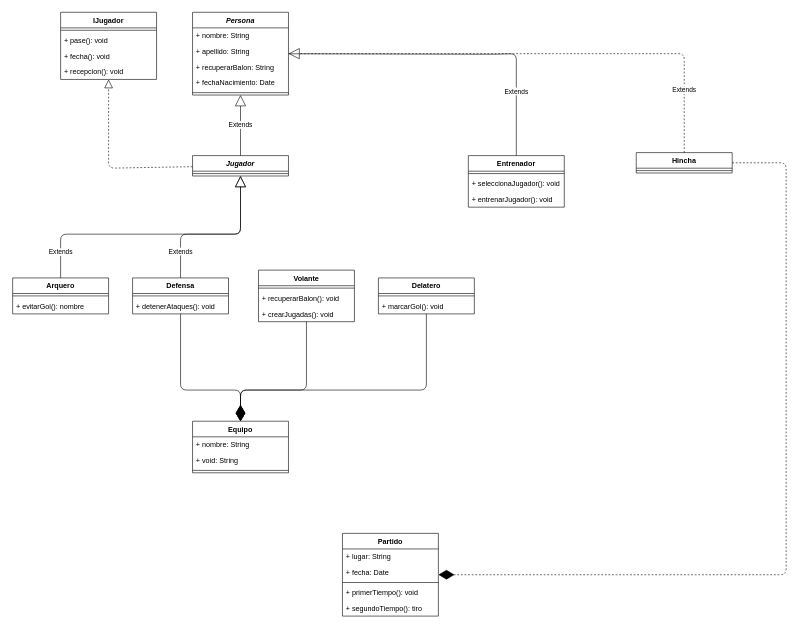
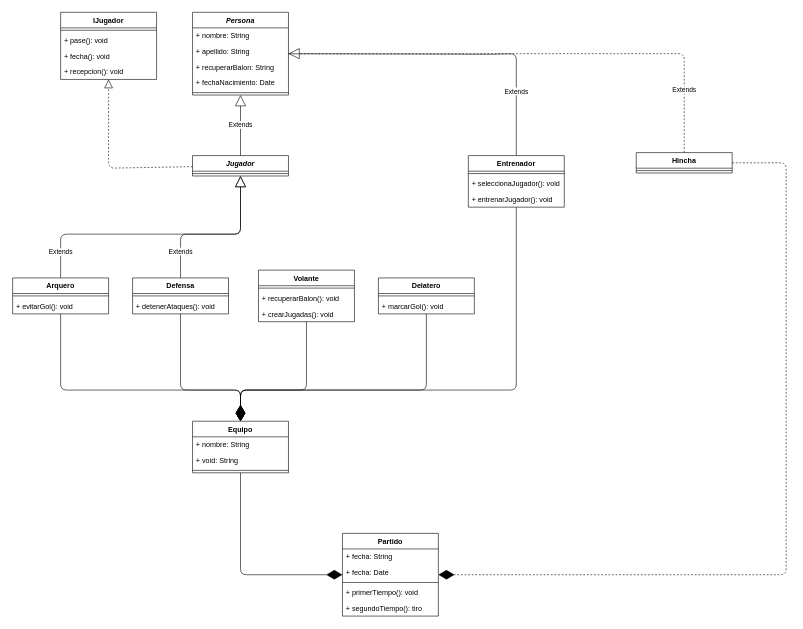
node "+ evitarGol(): nombre": label "+ evitarGol(): nombre" -> "+ evitarGol(): void"
edge "Entrenador" -> "Equipo": added
edge "Arquero" -> "Equipo": added
edge "Equipo" -> "Partido": added
node "+ lugar: String": label "+ lugar: String" -> "+ fecha: String"
